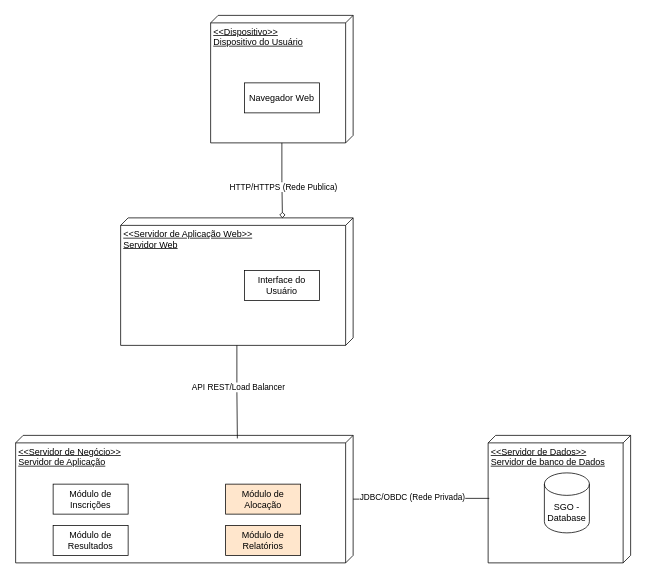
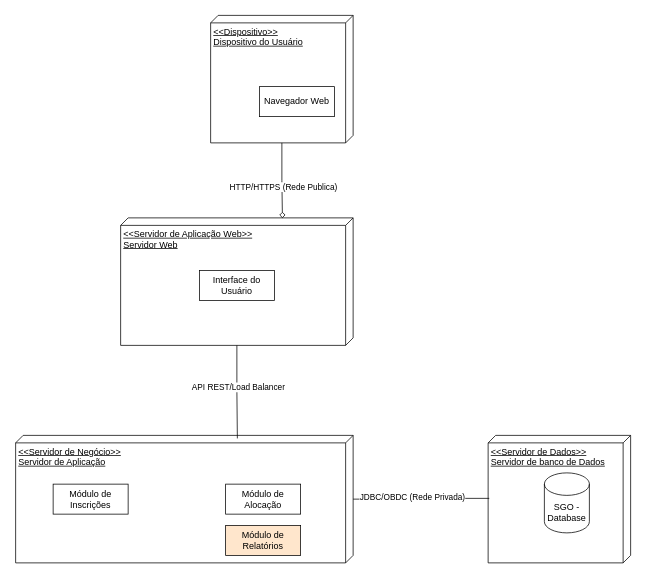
node "Navegador Web": moved (282, 98) -> (297, 102)
node "Interface do Usuário": moved (282, 285) -> (237, 285)
node "Módulo de Alocação": fillcolor #ffe6cc -> #ffffff
node "Módulo de Resultados": removed
